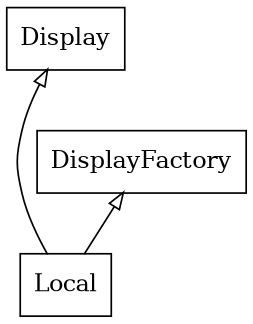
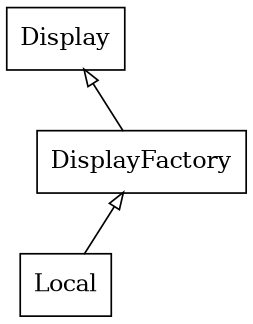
edge "Local" -> "Display": now "DisplayFactory" -> "Display"
